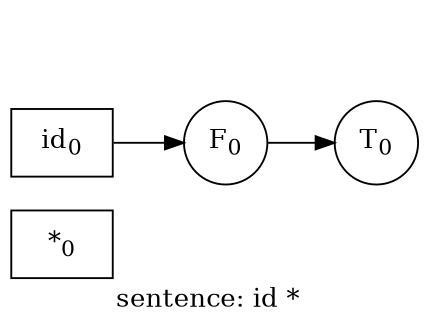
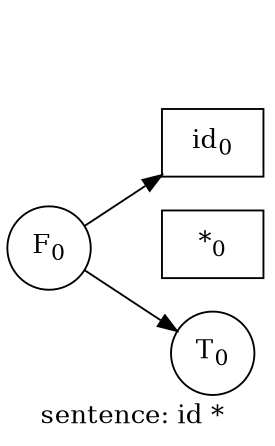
edge "id" -> "F": reversed
